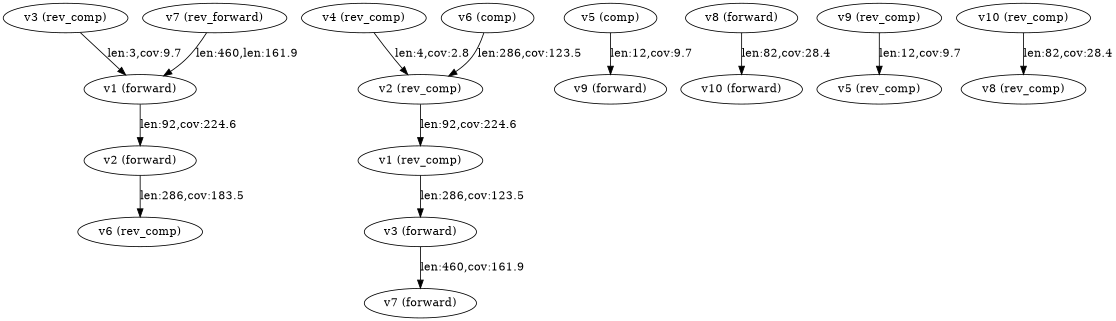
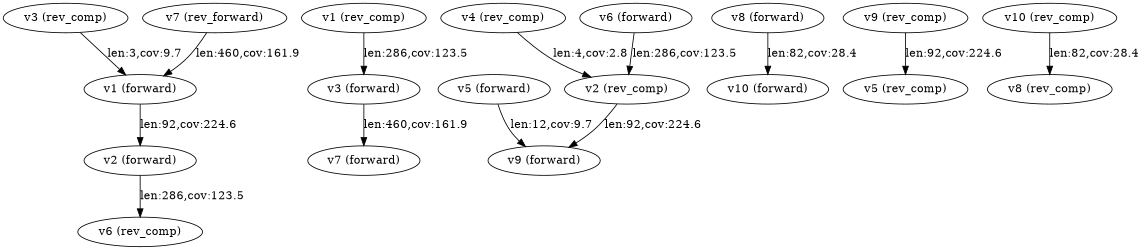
node "v6 (comp)": label "v6 (comp)" -> "v6 (forward)"
node "v5 (comp)": label "v5 (comp)" -> "v5 (forward)"
edge "v7 (rev_forward)" -> "v1 (forward)": label "len:460,len:161.9" -> "len:460,cov:161.9"
edge "v9 (rev_comp)" -> "v5 (rev_comp)": label "len:12,cov:9.7" -> "len:92,cov:224.6"
edge "v2 (rev_comp)" -> "v1 (rev_comp)": now "v2 (rev_comp)" -> "v9 (forward)"
edge "v2 (forward)" -> "v6 (rev_comp)": label "len:286,cov:183.5" -> "len:286,cov:123.5"
